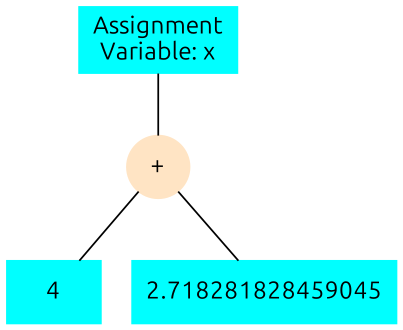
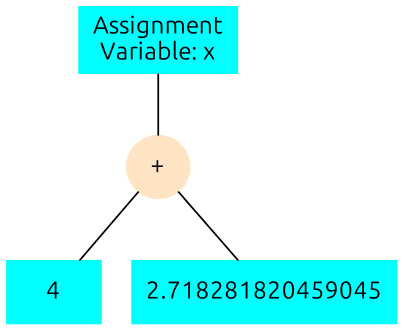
node "2.718281828459045": label "2.718281828459045" -> "2.718281820459045"
